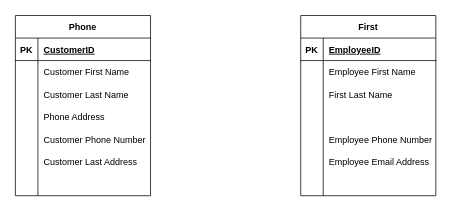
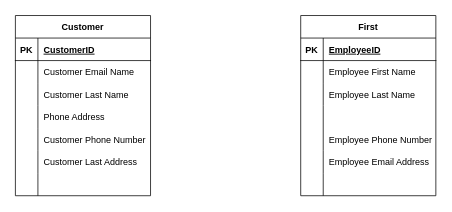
node "Phone": label "Phone" -> "Customer"
node "Customer First Name": label "Customer First Name" -> "Customer Email Name"
node "First Last Name": label "First Last Name" -> "Employee Last Name"
